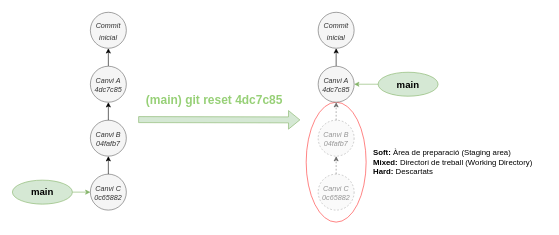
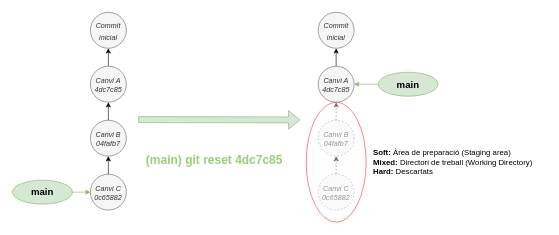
node "(main) git reset 4dc7c85": moved (215, 99) -> (215, 159)
